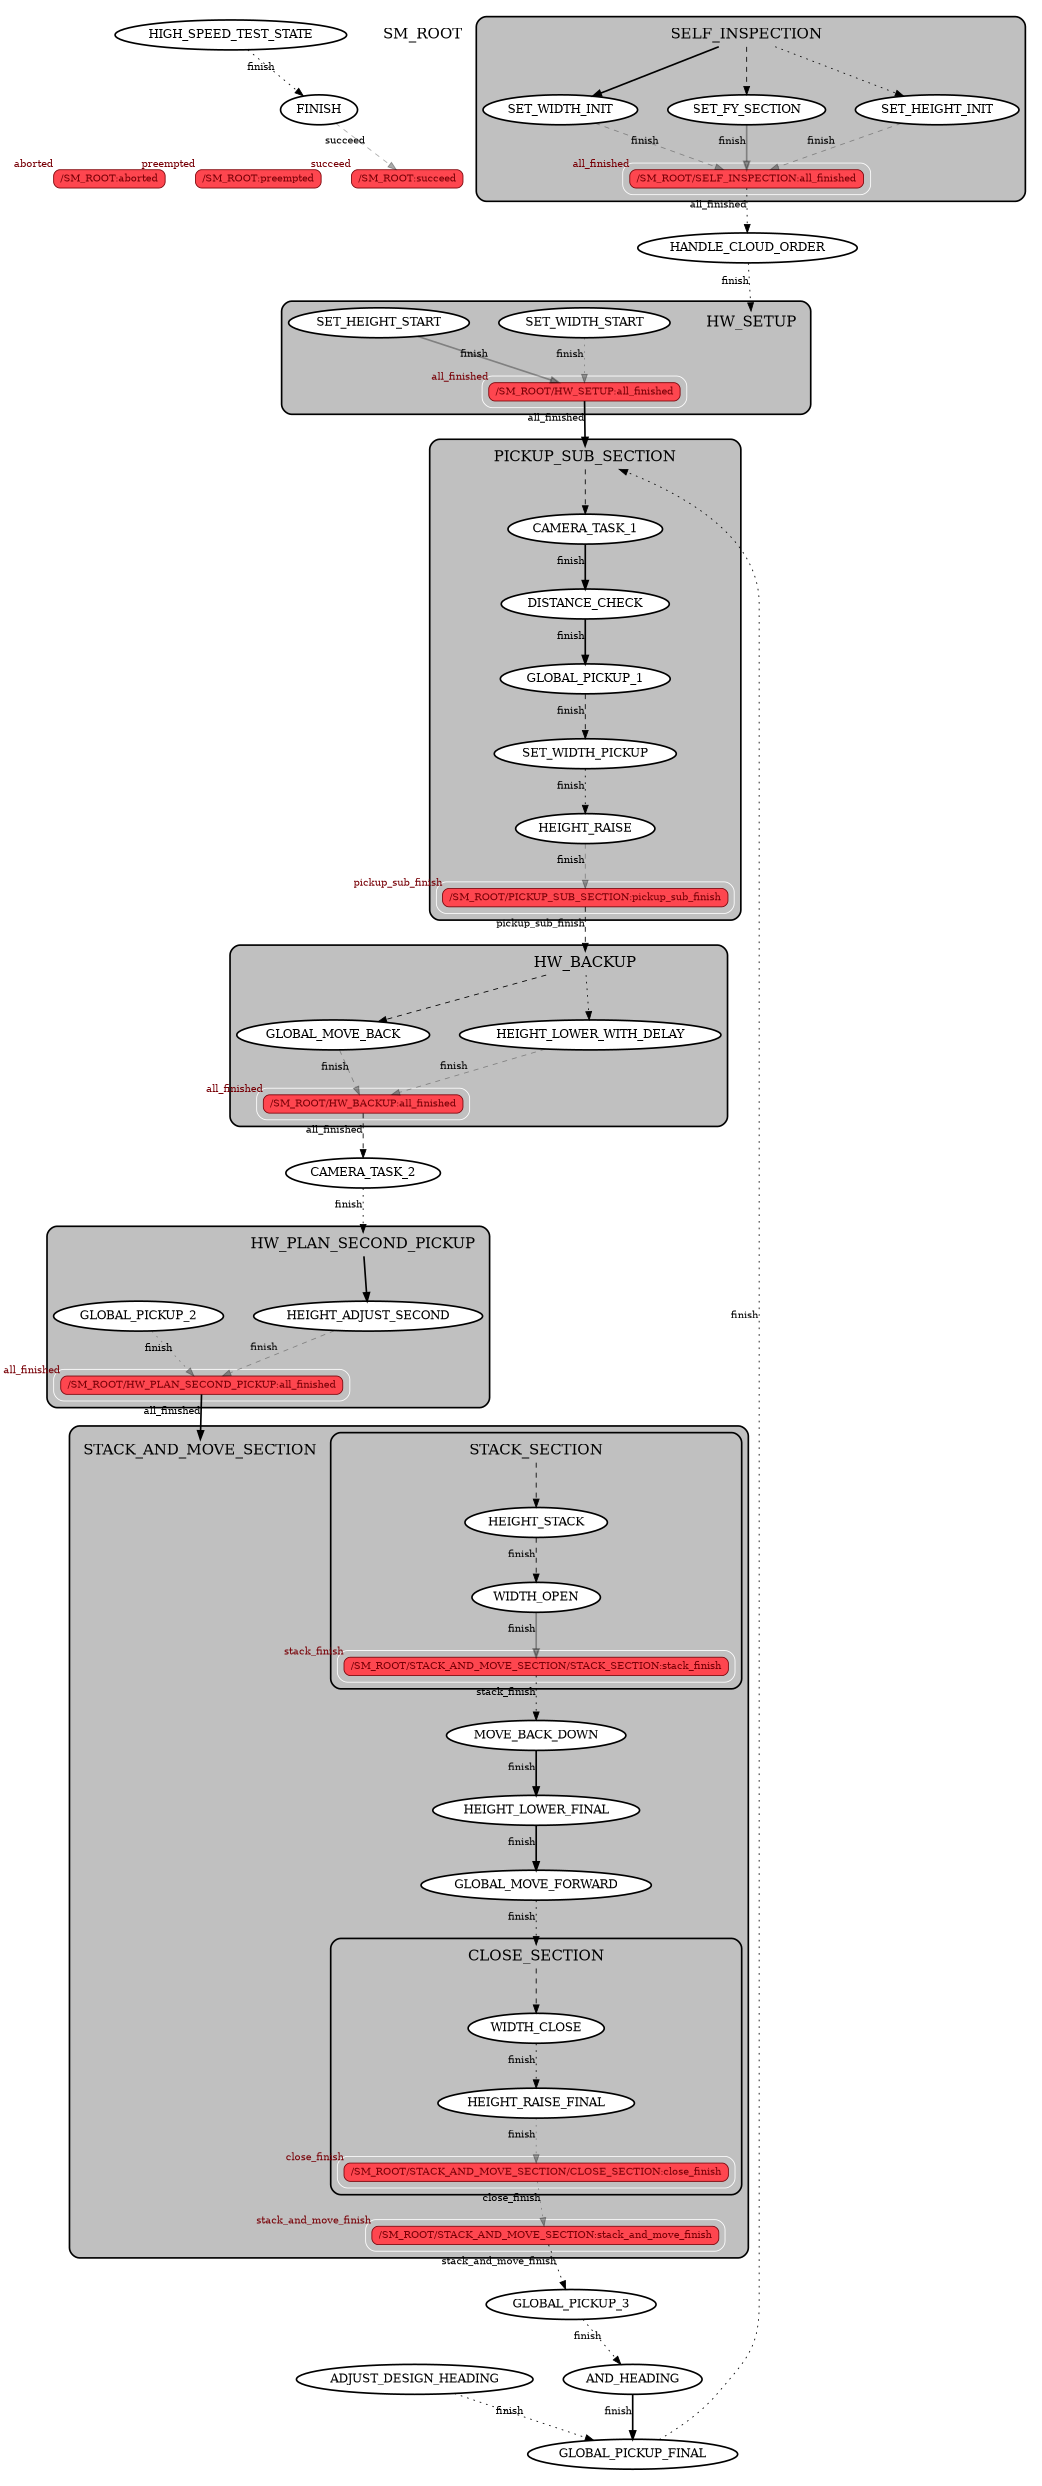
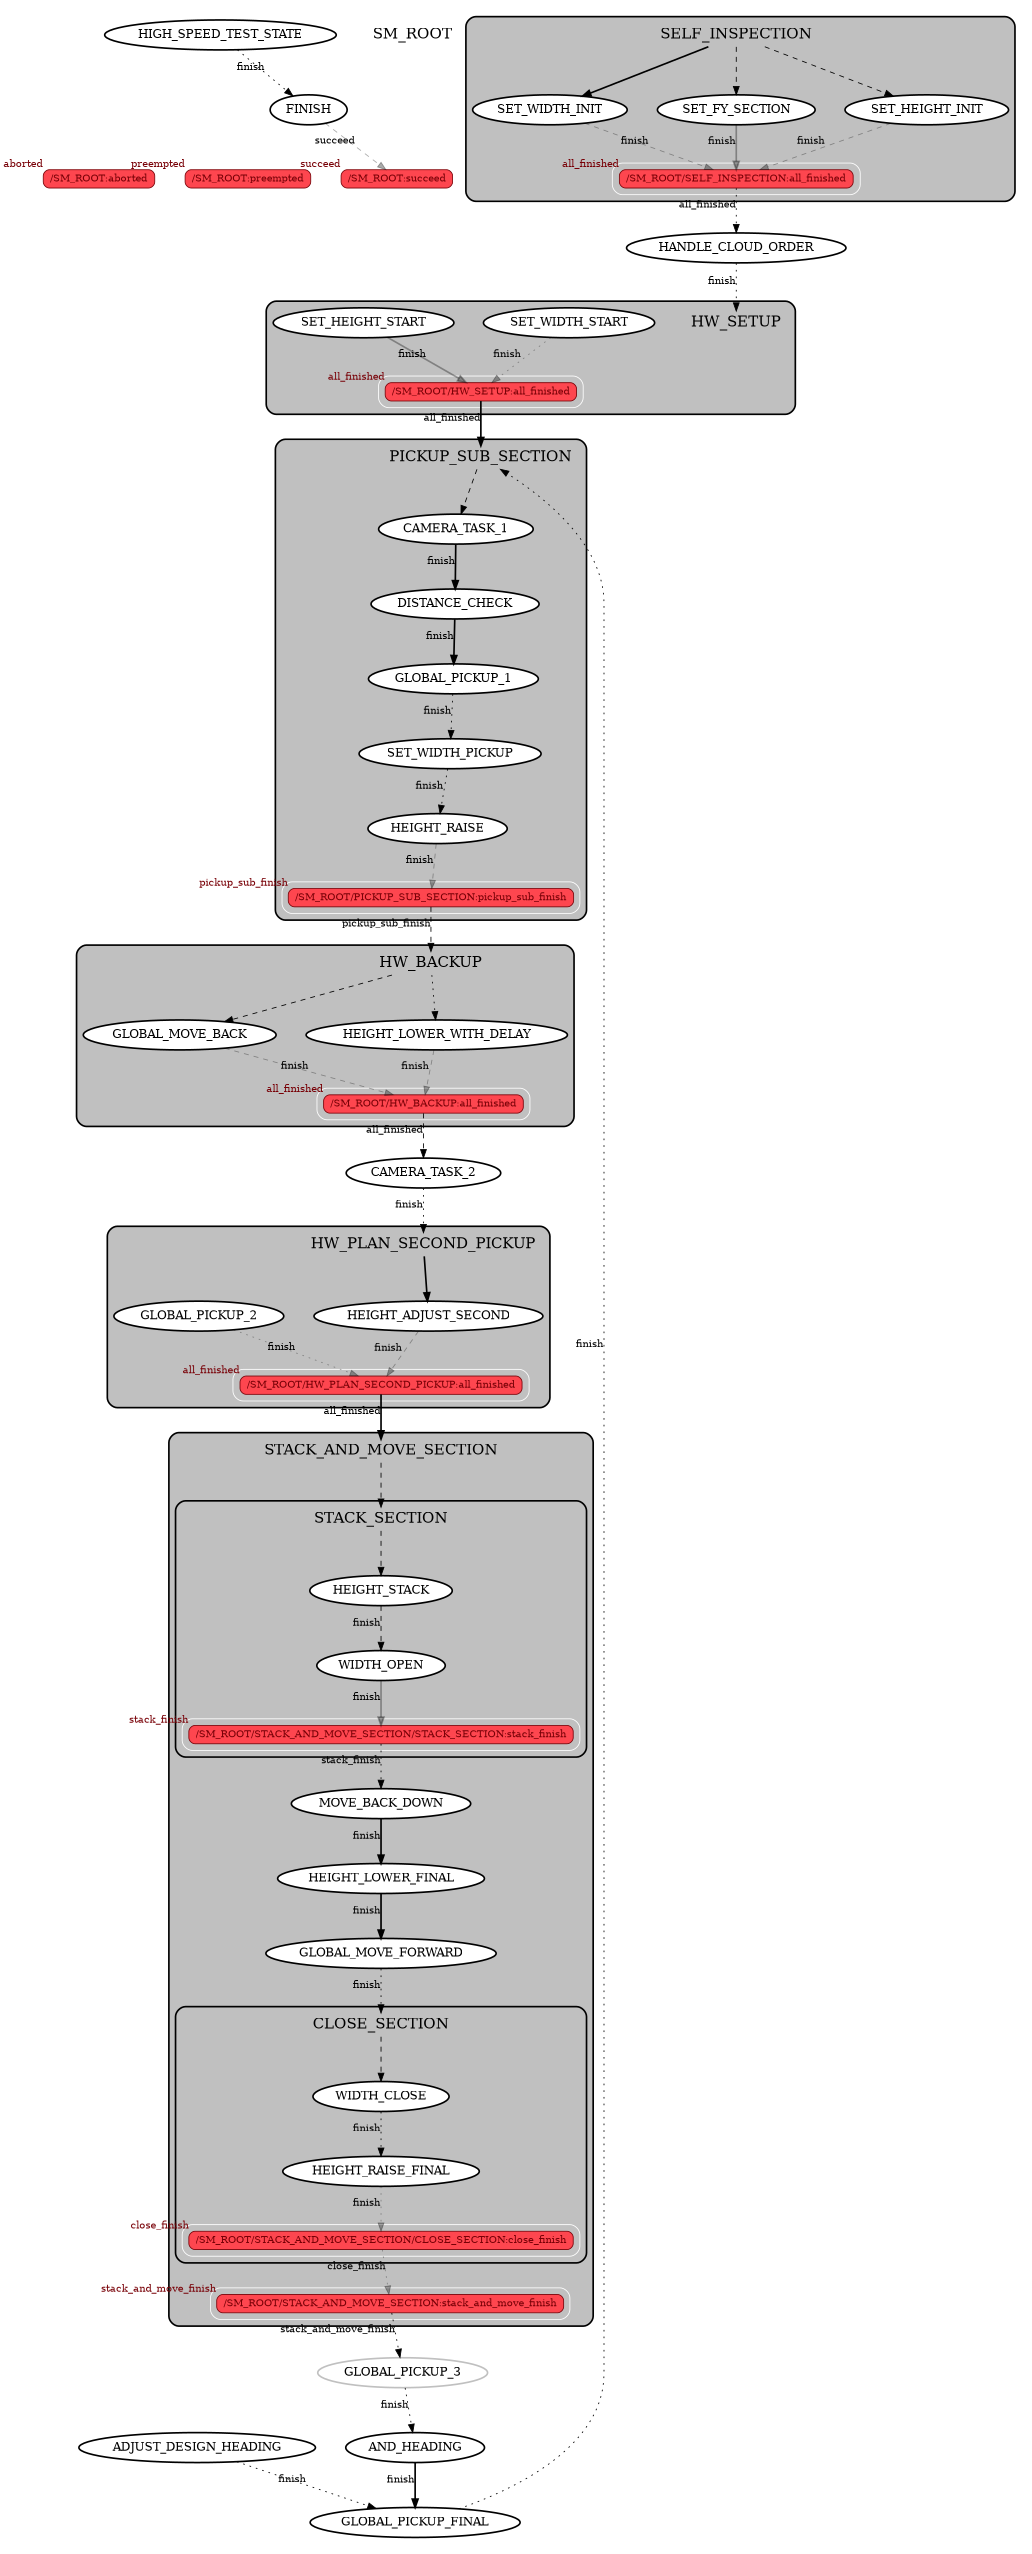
edge "SELF_INSPECTION" -> "SET_HEIGHT_INIT": style dotted -> dashed
edge "GLOBAL_PICKUP_1" -> "SET_WIDTH_PICKUP": style dashed -> dotted
edge "STACK_AND_MOVE_SECTION" -> "STACK_SECTION": added
node "GLOBAL_PICKUP_3": color #000000ff -> gray
